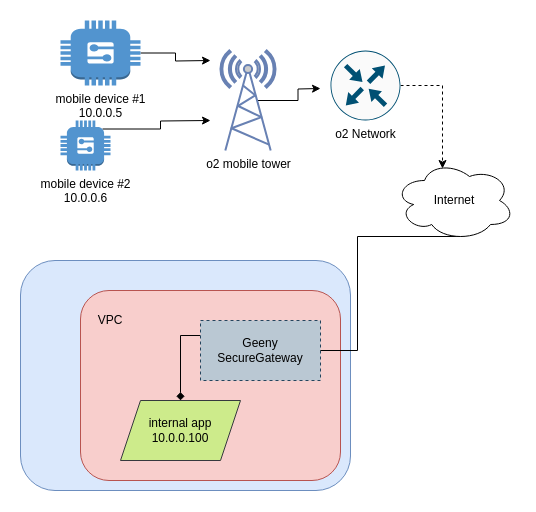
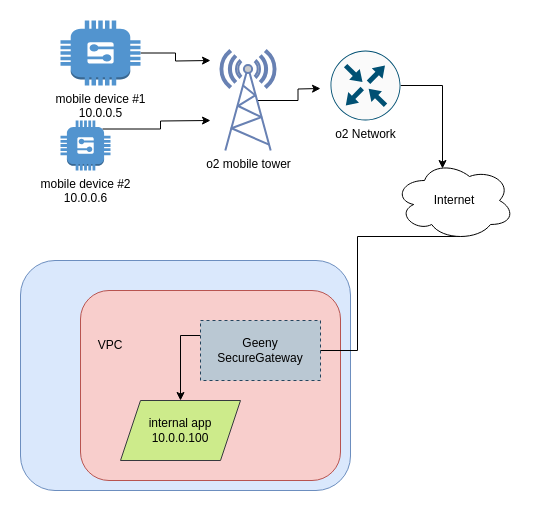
edge "o2 Network" -> "Internet": style dashed -> solid
node "VPC": moved (111, 321) -> (111, 346)
edge "Geeny SecureGateway" -> "internal app 10.0.0.100": arrowhead diamond -> classic
